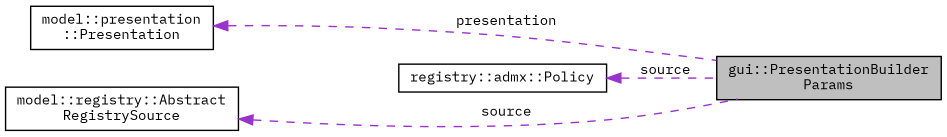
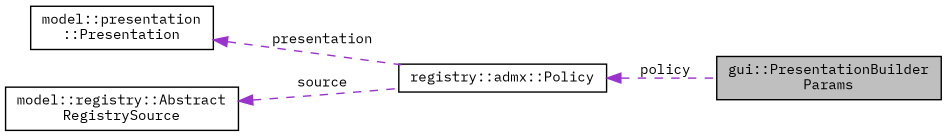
edge "gui::PresentationBuilder Params" -> "model::presentation ::Presentation": now "registry::admx::Policy" -> "model::presentation ::Presentation"
edge "gui::PresentationBuilder Params" -> "registry::admx::Policy": label " source" -> " policy"
edge "gui::PresentationBuilder Params" -> "model::registry::Abstract RegistrySource": now "registry::admx::Policy" -> "model::registry::Abstract RegistrySource"
